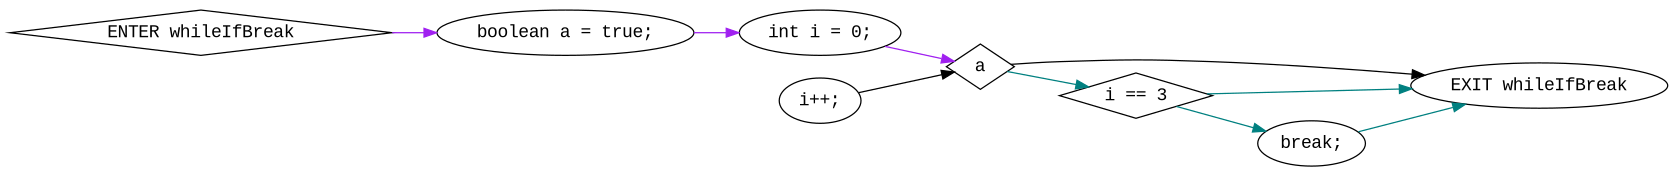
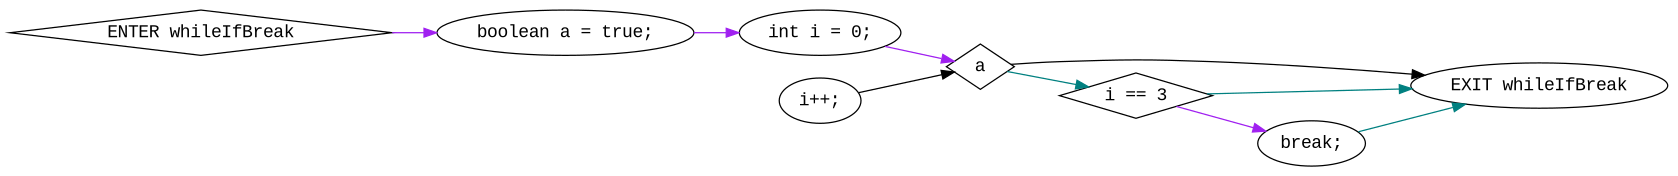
edge "i == 3" -> "break;": color teal -> purple
